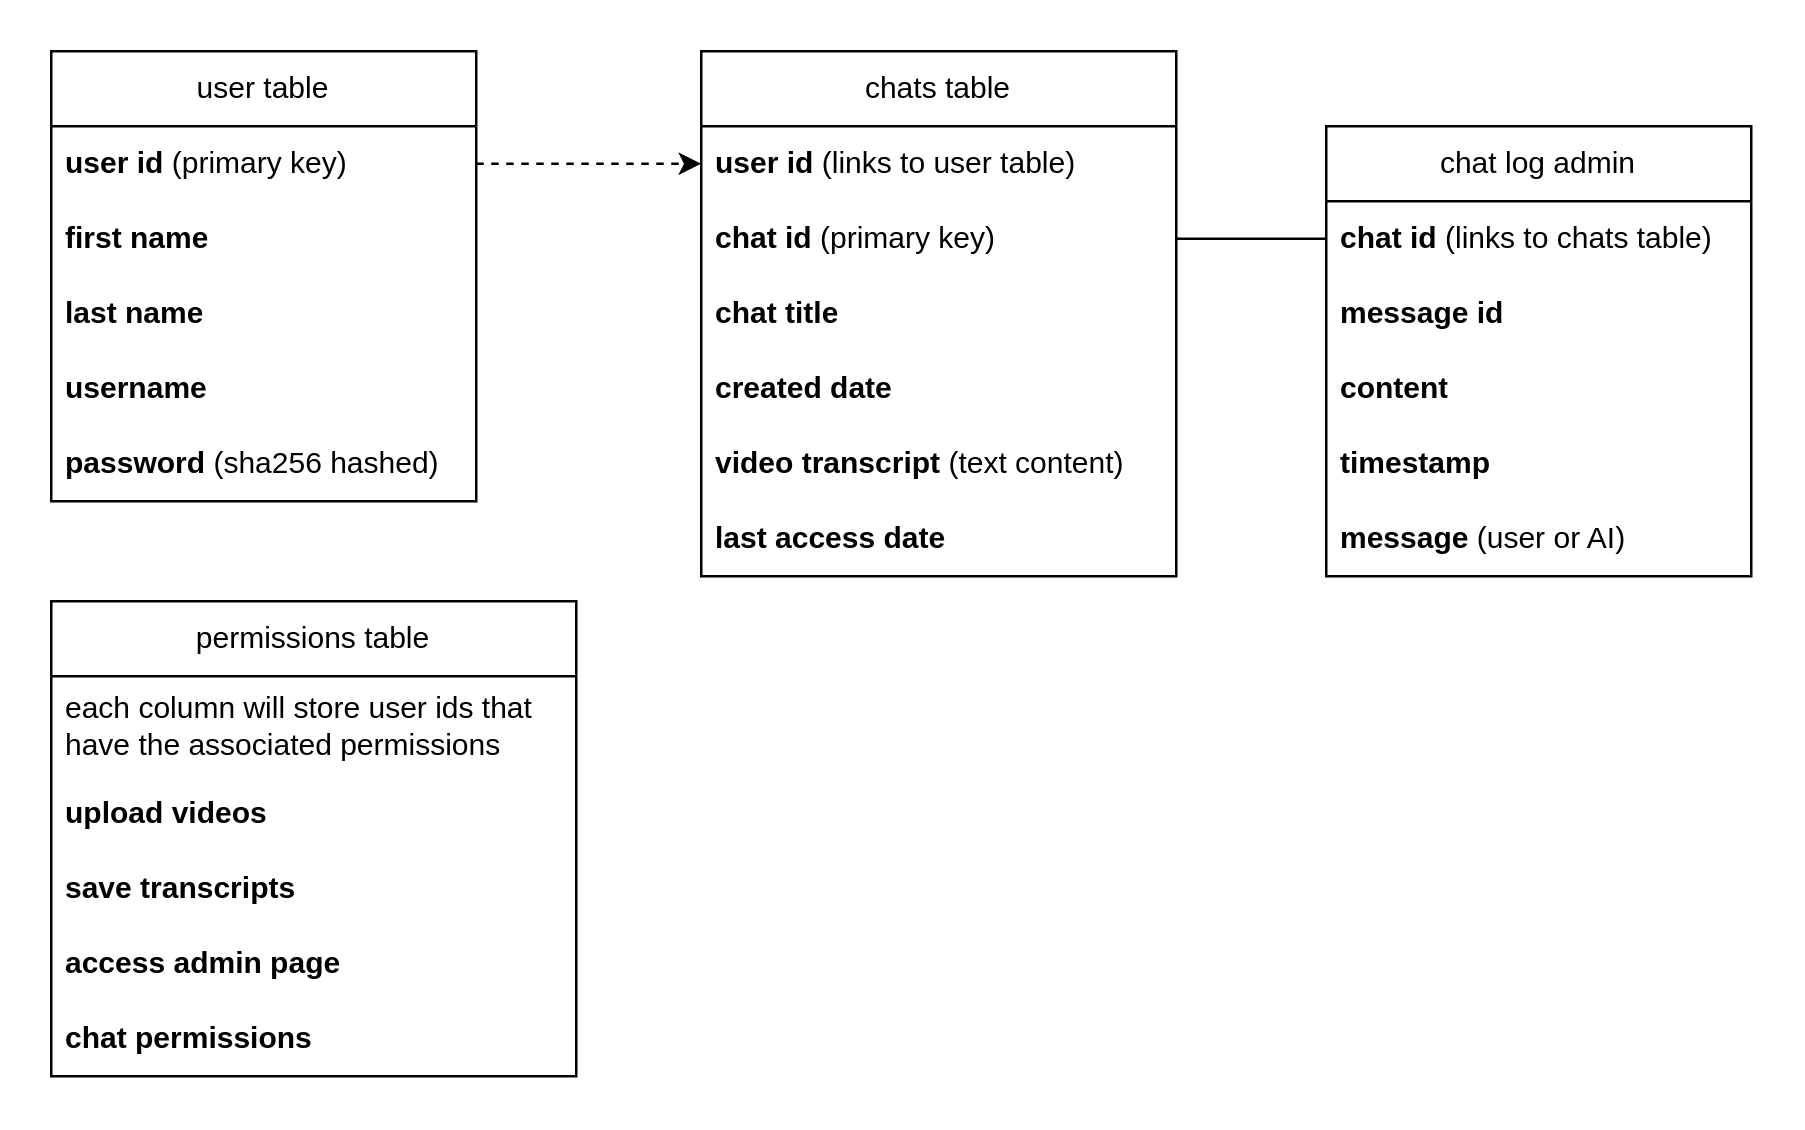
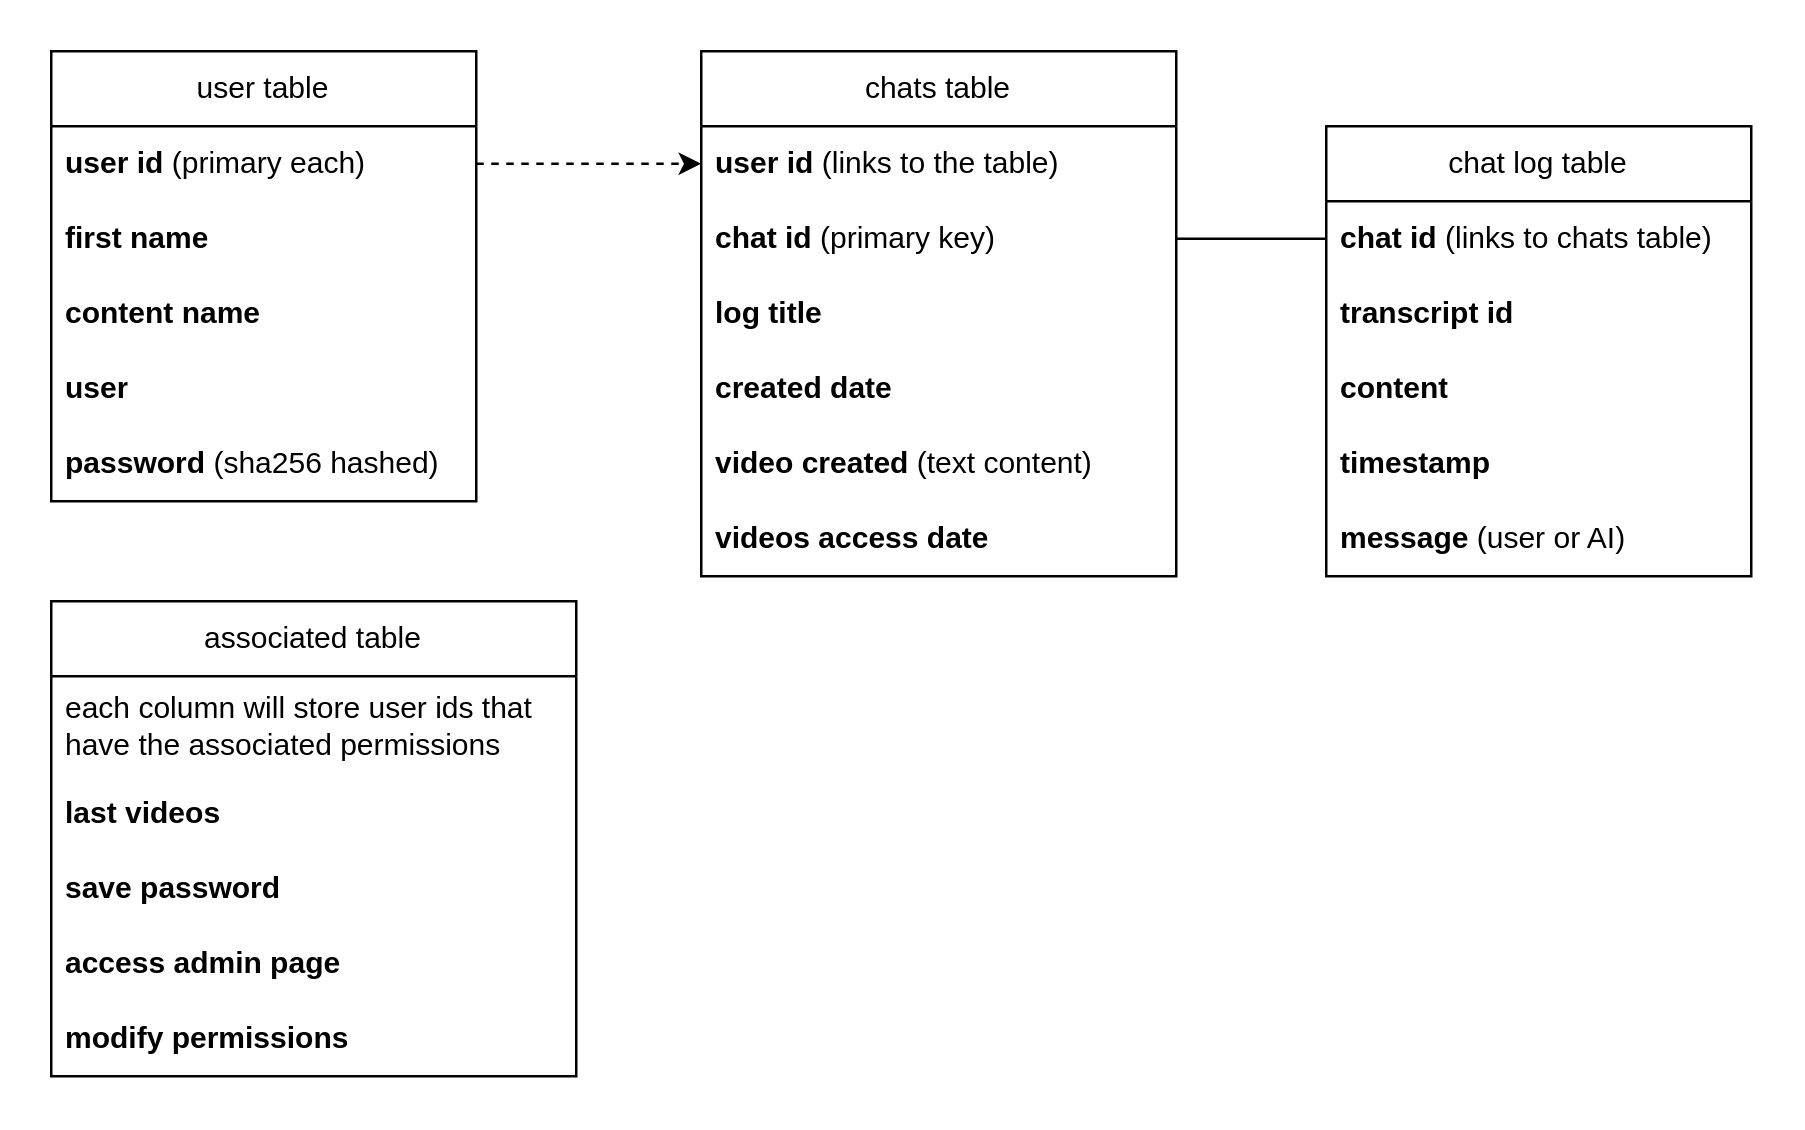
node "user id (primary key)": label "user id (primary key)" -> "user id (primary each)"
node "user id (links to user table)": label "user id (links to user table)" -> "user id (links to the table)"
node "chat log admin": label "chat log admin" -> "chat log table"
node "last name": label "last name" -> "content name"
node "chat title": label "chat title" -> "log title"
node "message id": label "message id" -> "transcript id"
node "username": label "username" -> "user"
node "video transcript (text content)": label "video transcript (text content)" -> "video created (text content)"
node "last access date": label "last access date" -> "videos access date"
node "permissions table": label "permissions table" -> "associated table"
node "upload videos": label "upload videos" -> "last videos"
node "save transcripts": label "save transcripts" -> "save password"
node "chat permissions": label "chat permissions" -> "modify permissions"
